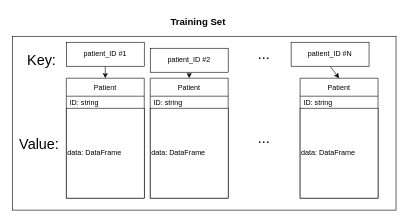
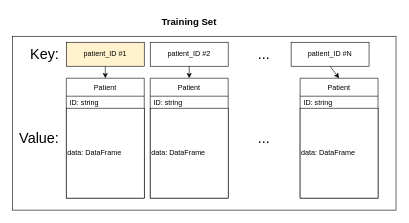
node "Training Set": moved (198, 21) -> (189, 21)
node "patient_ID #1": fillcolor #ffffff -> #fff2cc
node "Key:": moved (36, 60) -> (39, 54)
node "patient_ID #2": moved (189, 60) -> (189, 54)
node "Value:": moved (39, 144) -> (39, 138)
